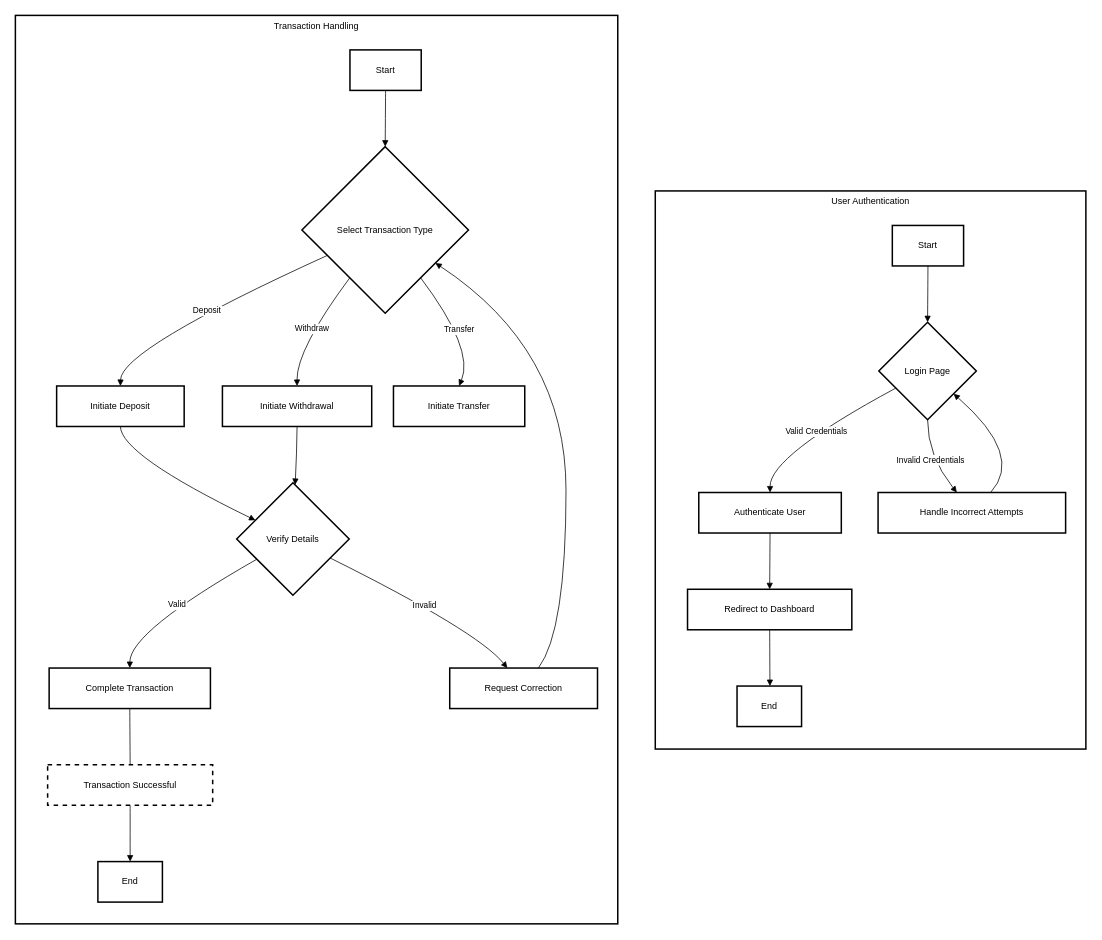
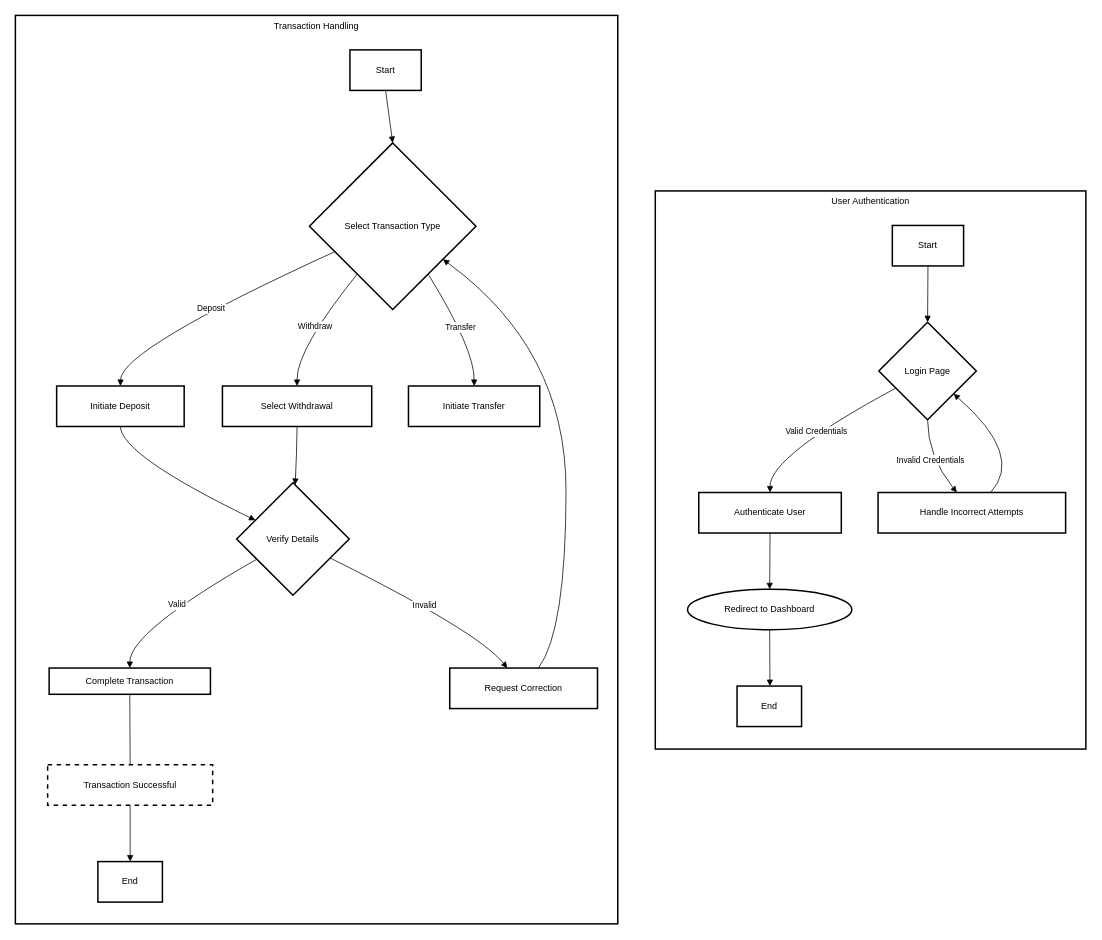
node "Select Transaction Type": moved (385, 230) -> (393, 226)
node "Initiate Withdrawal": label "Initiate Withdrawal" -> "Select Withdrawal"
node "Initiate Transfer": moved (459, 406) -> (474, 406)
node "Redirect to Dashboard": shape rectangle -> ellipse
node "Complete Transaction": size 161x41 -> 161x26
